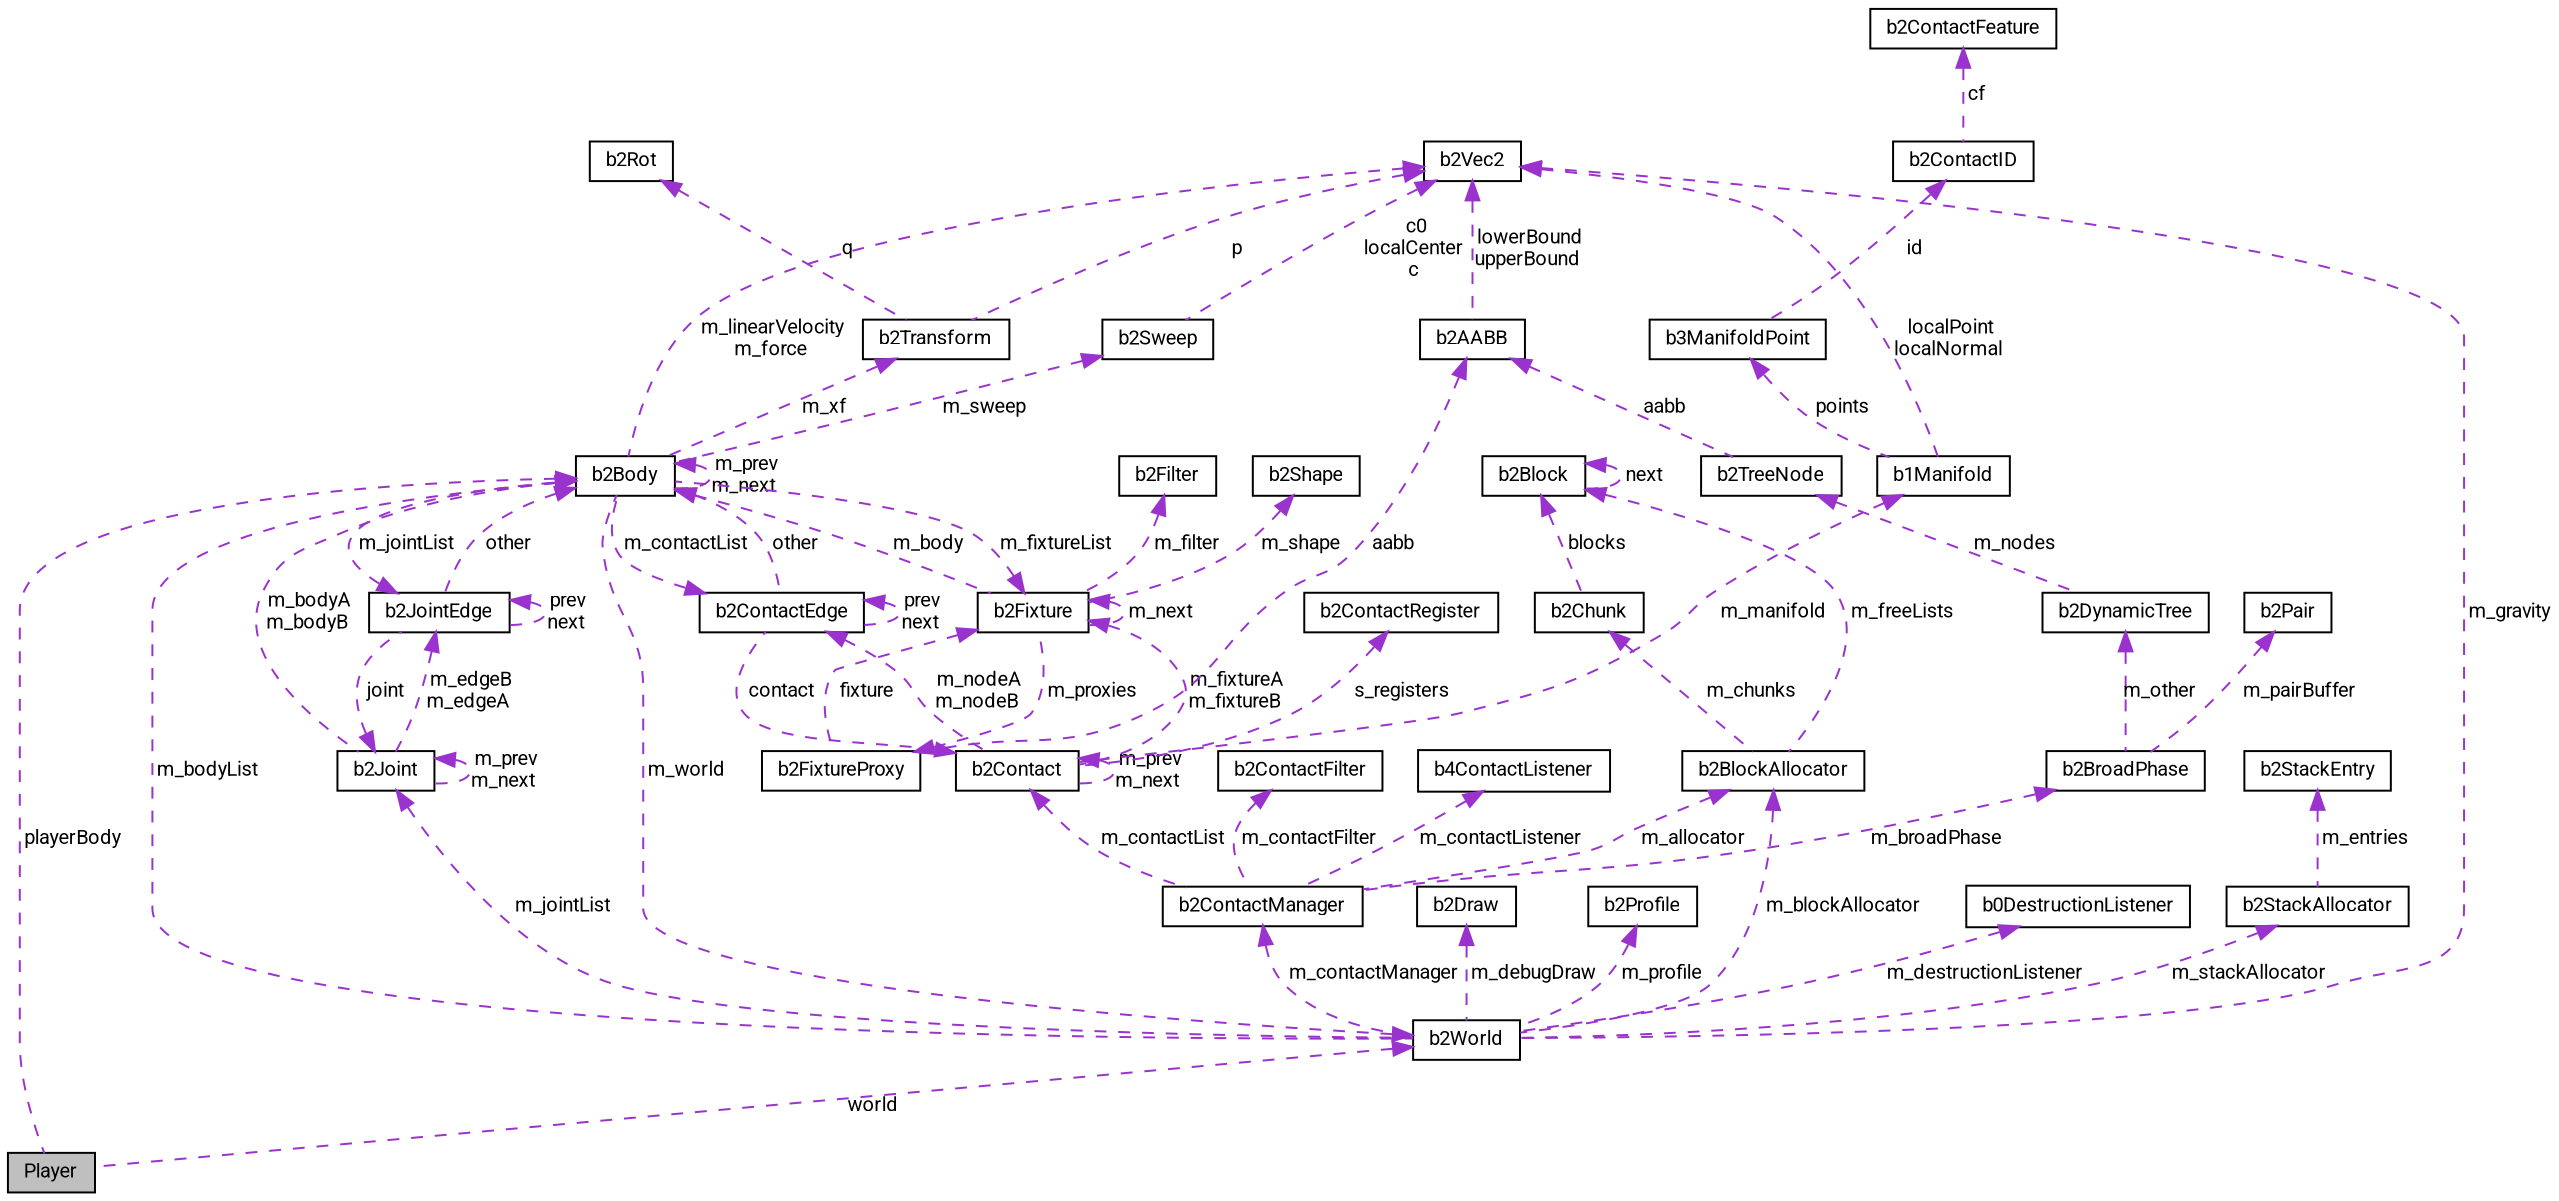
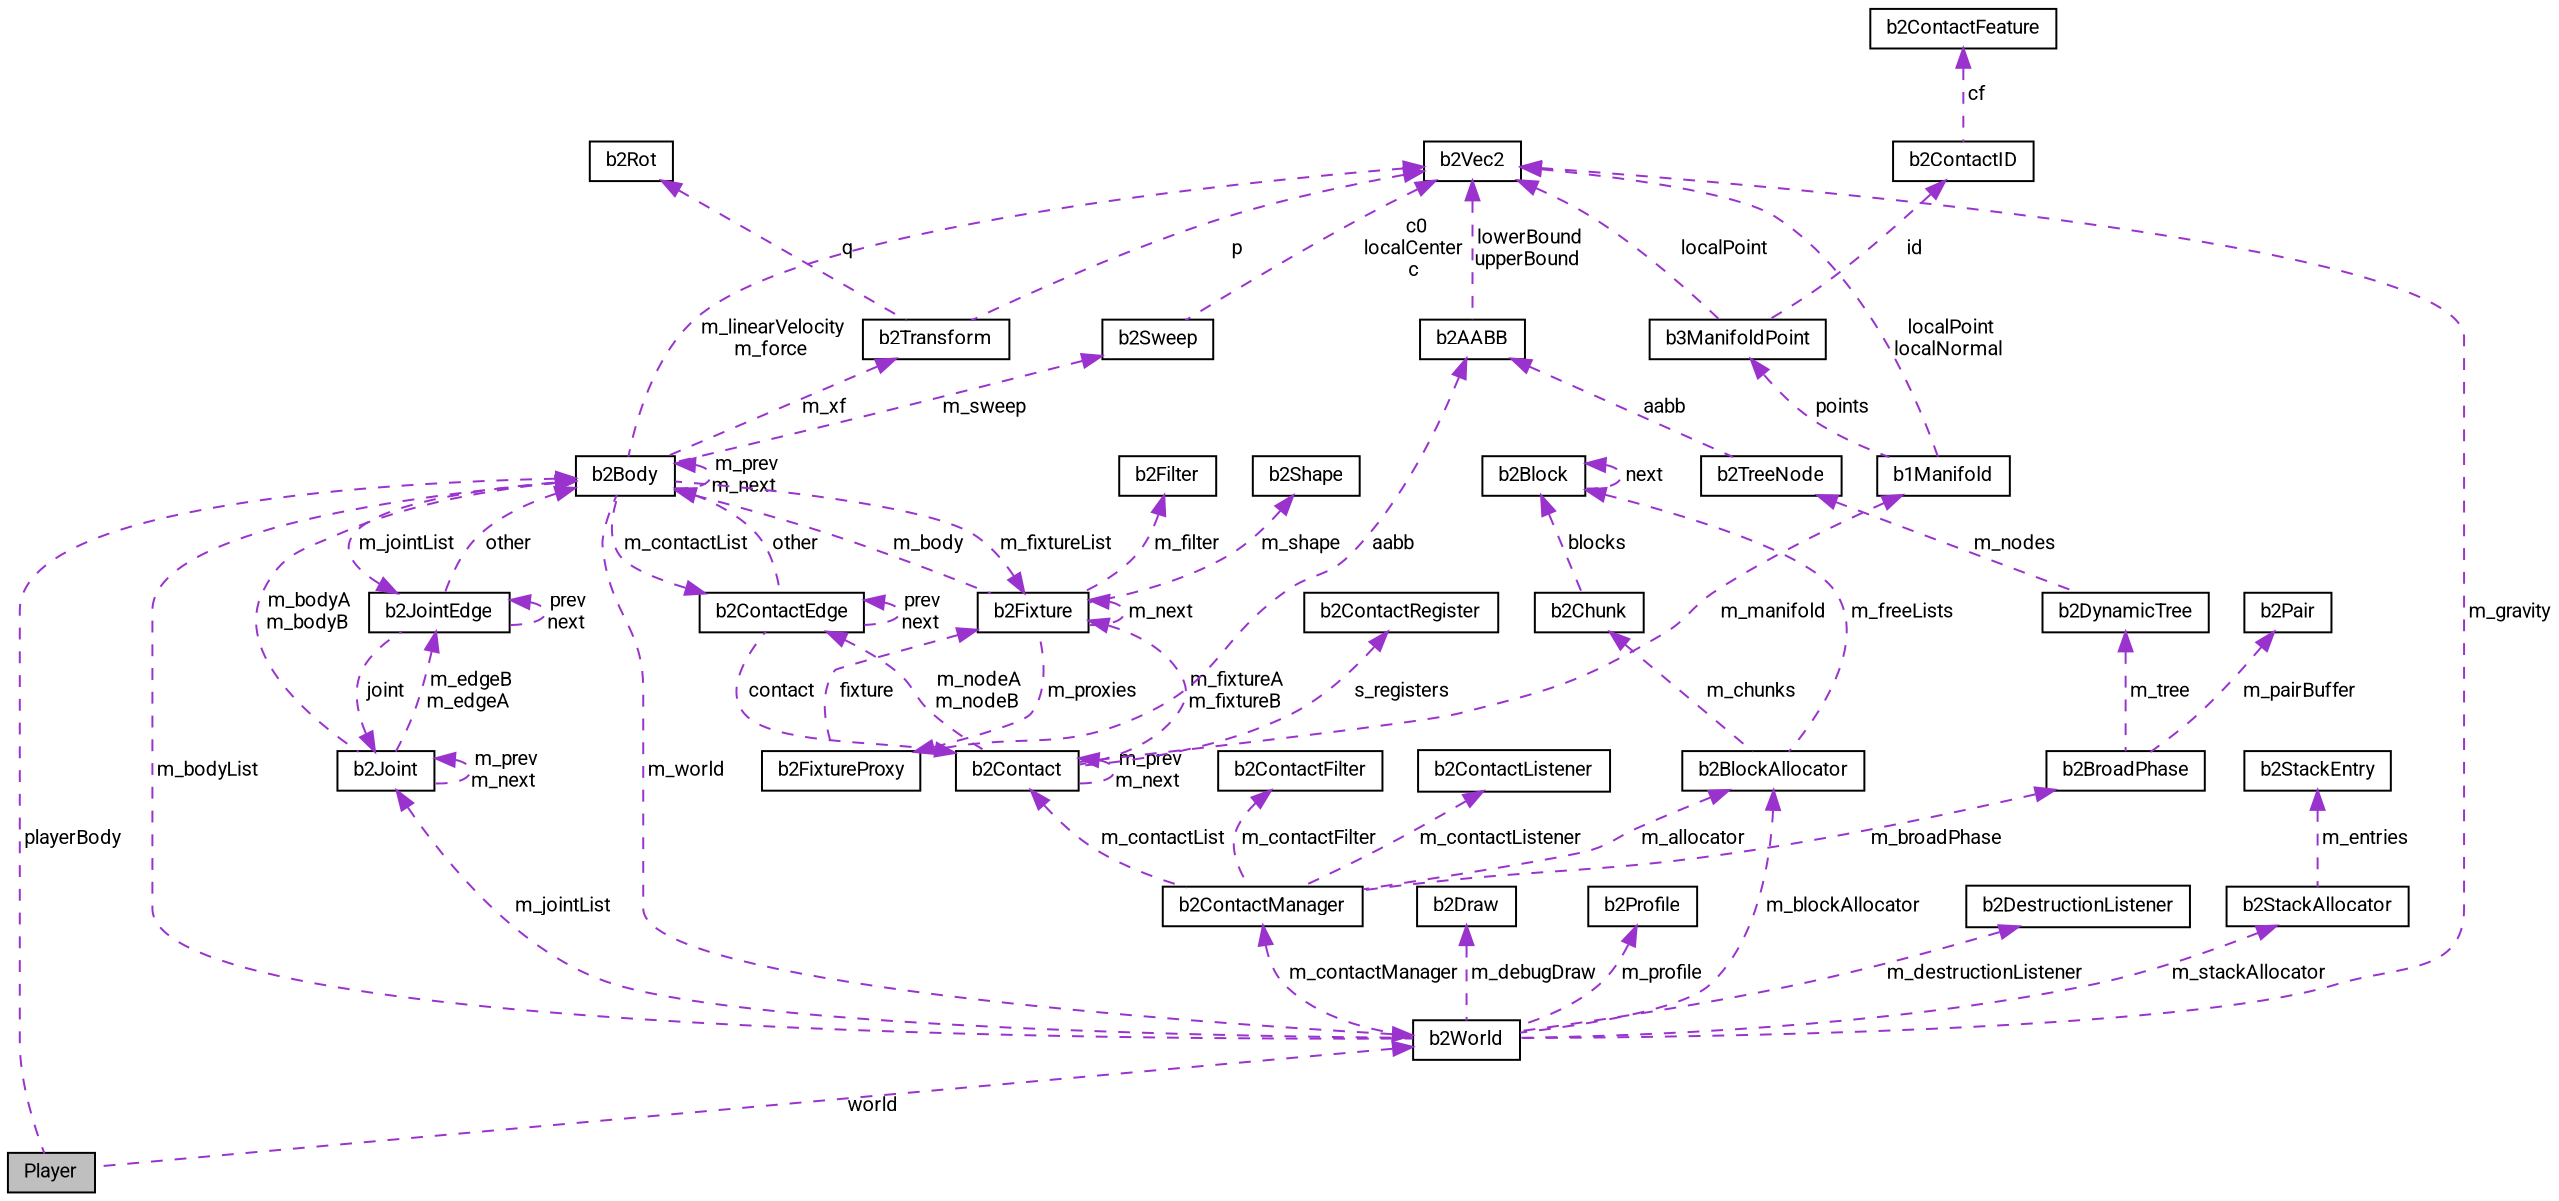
edge "b3ManifoldPoint" -> "b2Vec2": added, label "localPoint"
edge "b2BroadPhase" -> "b2DynamicTree": label " m_other" -> " m_tree"
node "b4ContactListener": label "b4ContactListener" -> "b2ContactListener"
node "b0DestructionListener": label "b0DestructionListener" -> "b2DestructionListener"
